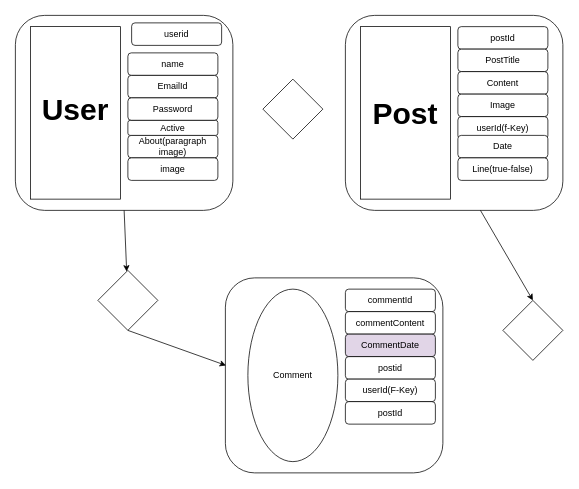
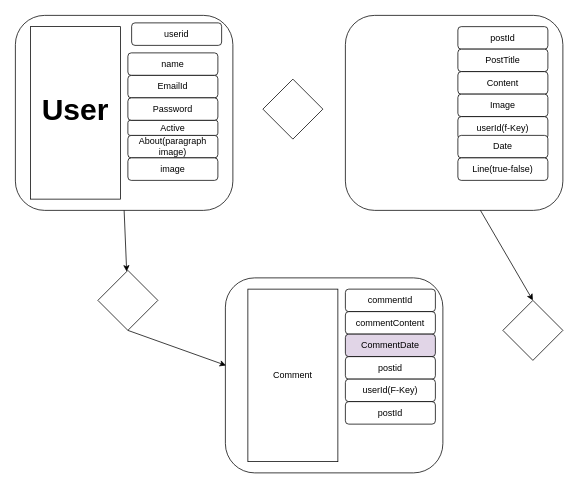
node "Post": removed
node "Comment": shape ellipse -> rectangle
